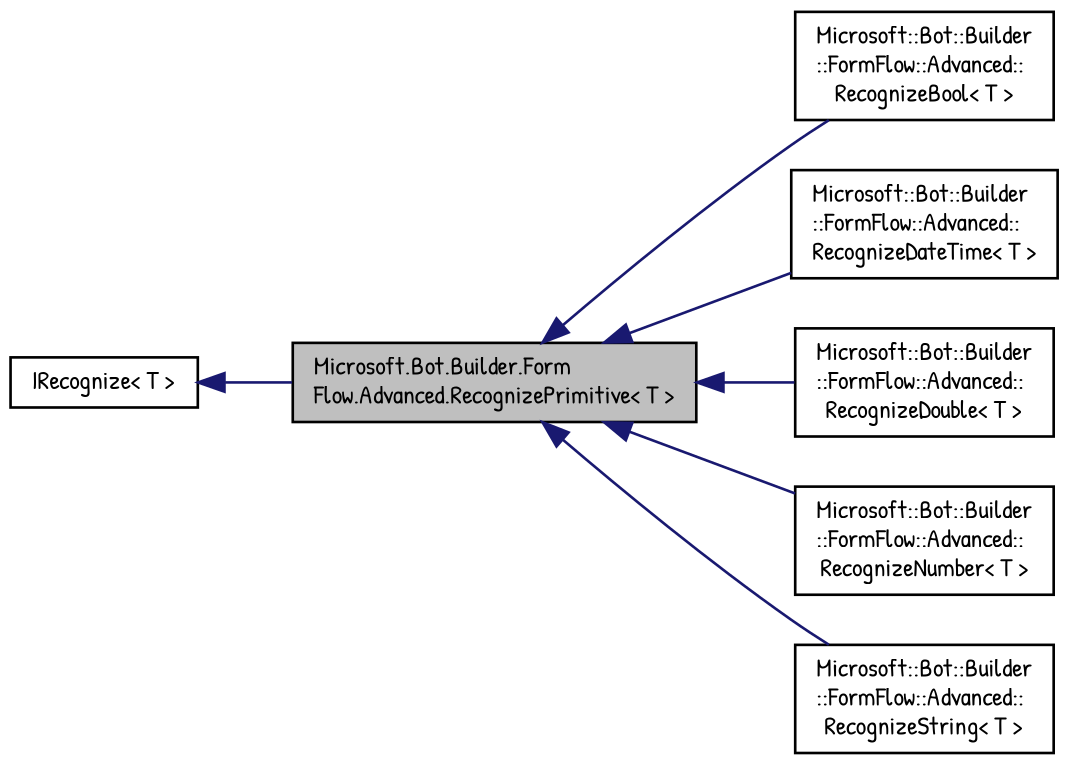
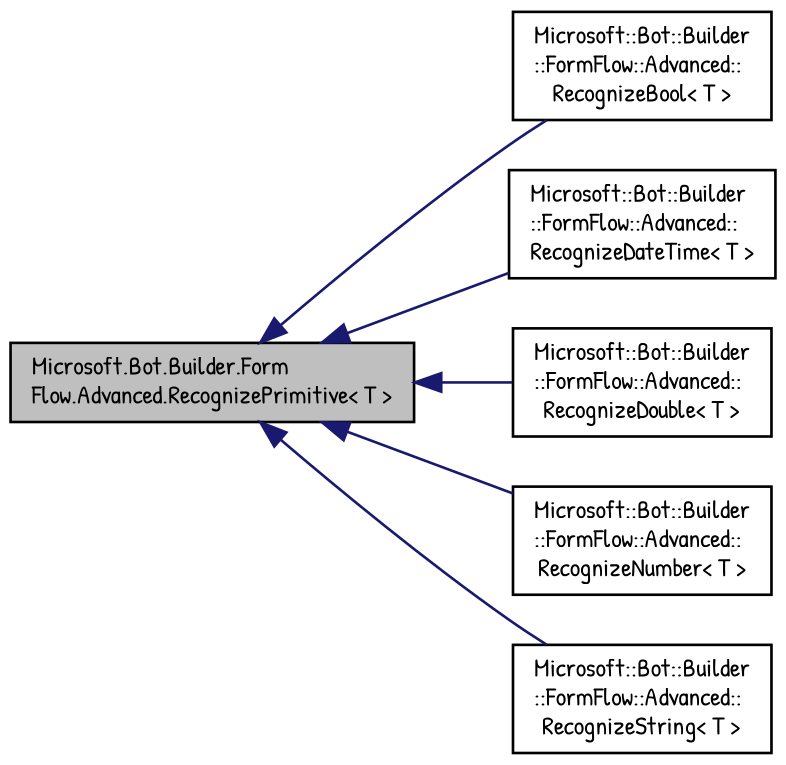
node "IRecognize< T >": removed
